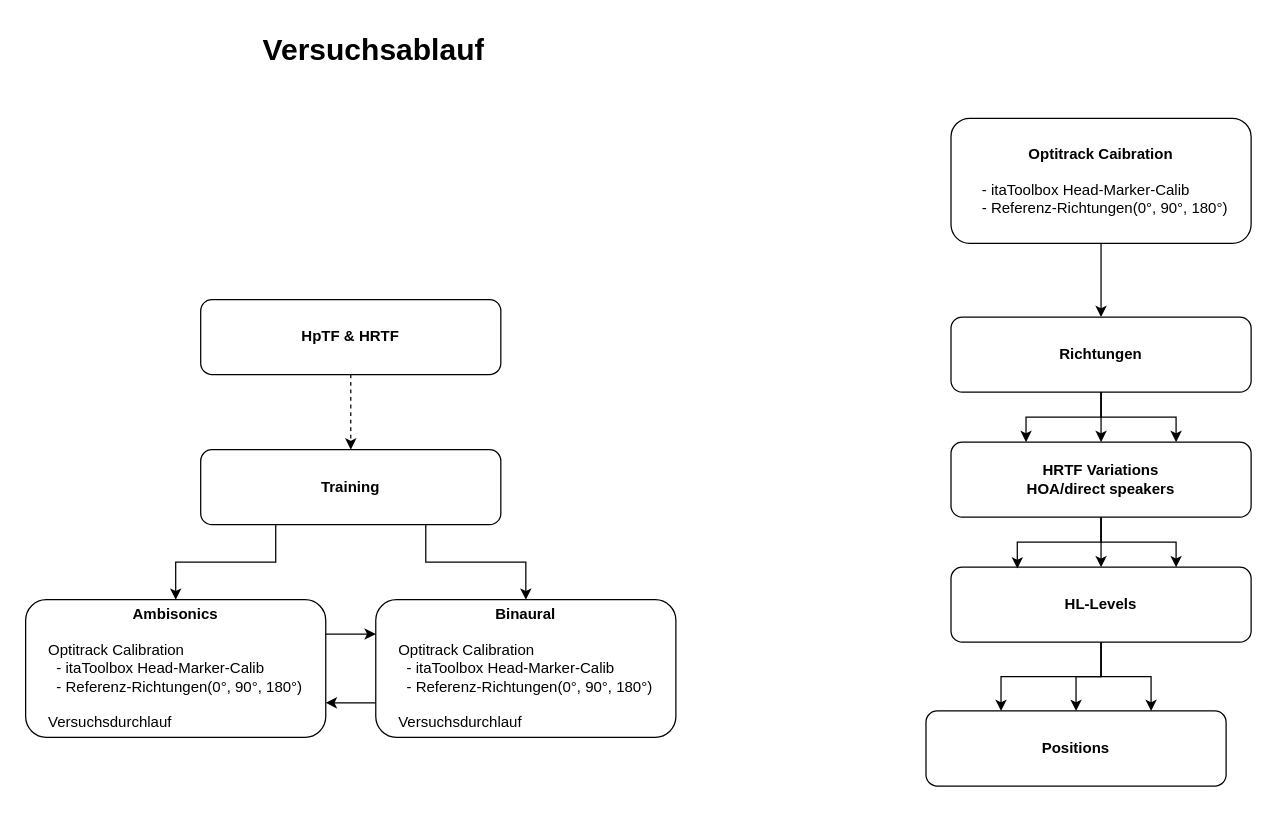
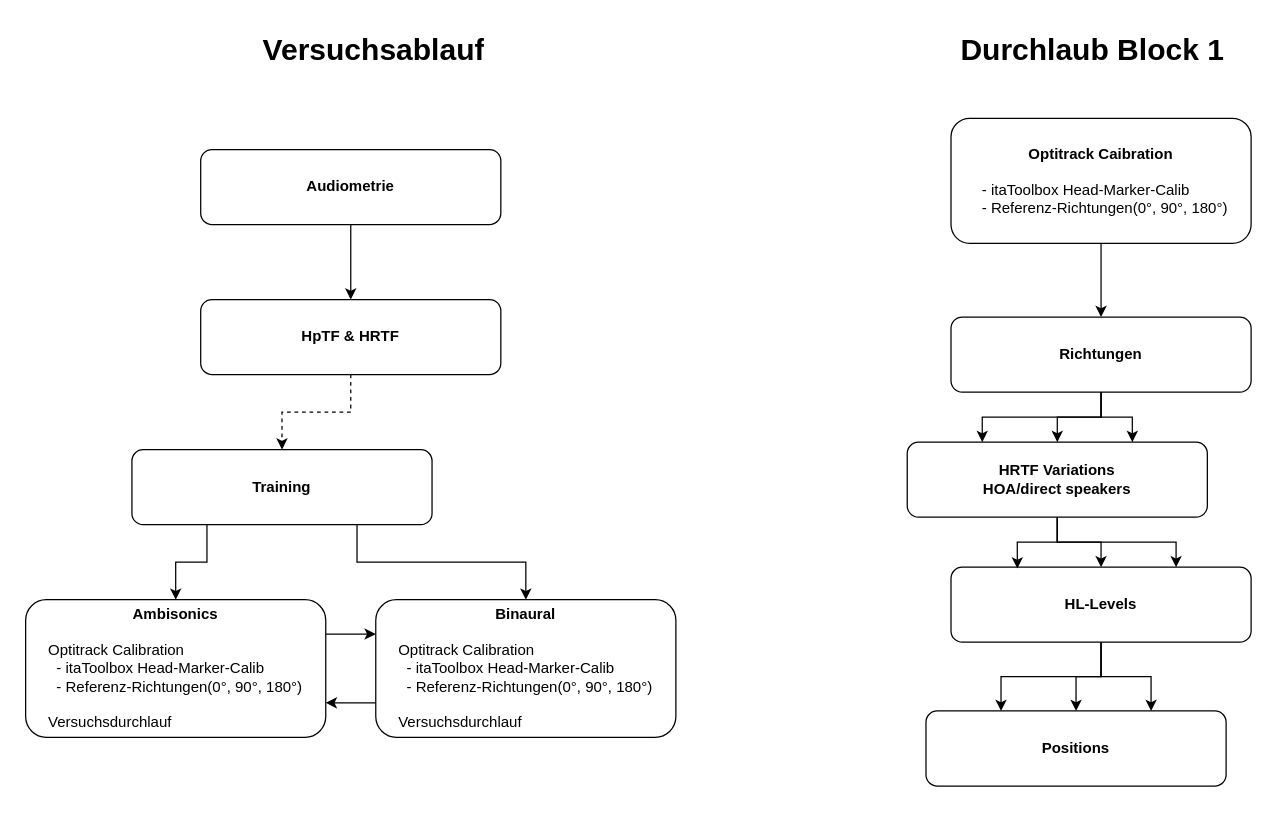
node "Durchlaub Block 1": added
node "Audiometrie": added
edge "Audiometrie" -> "HpTF & HRTF": added
node "HRTF Variations HOA/direct speakers": moved (1101, 479) -> (1057, 479)
node "Training": moved (351, 487) -> (282, 487)
